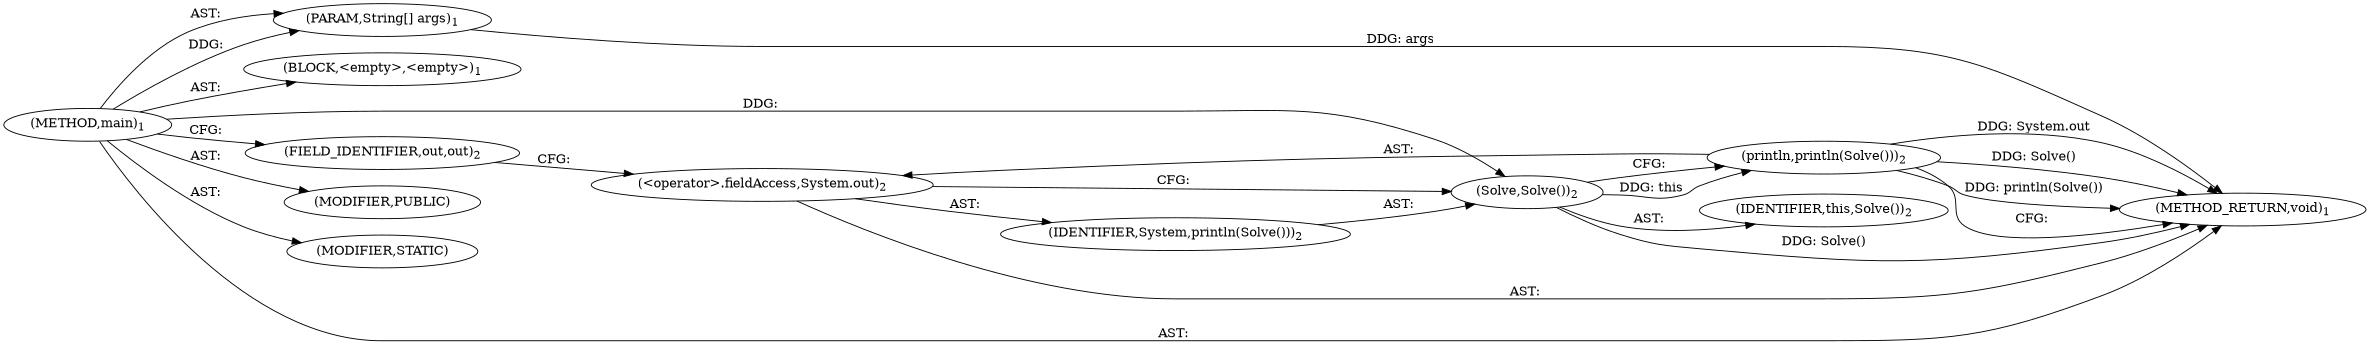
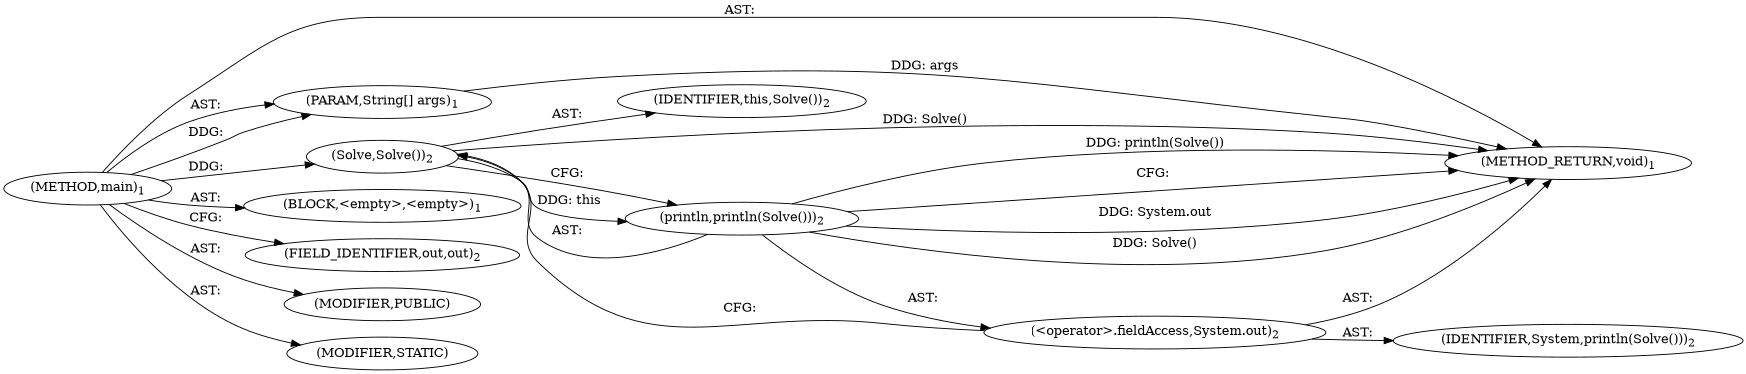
edge "(FIELD_IDENTIFIER,out,out)" -> "(<operator>.fieldAccess,System.out)": removed, label "CFG:"
edge "(IDENTIFIER,System,println(Solve()))" -> "(Solve,Solve())": now "(println,println(Solve()))" -> "(Solve,Solve())"
